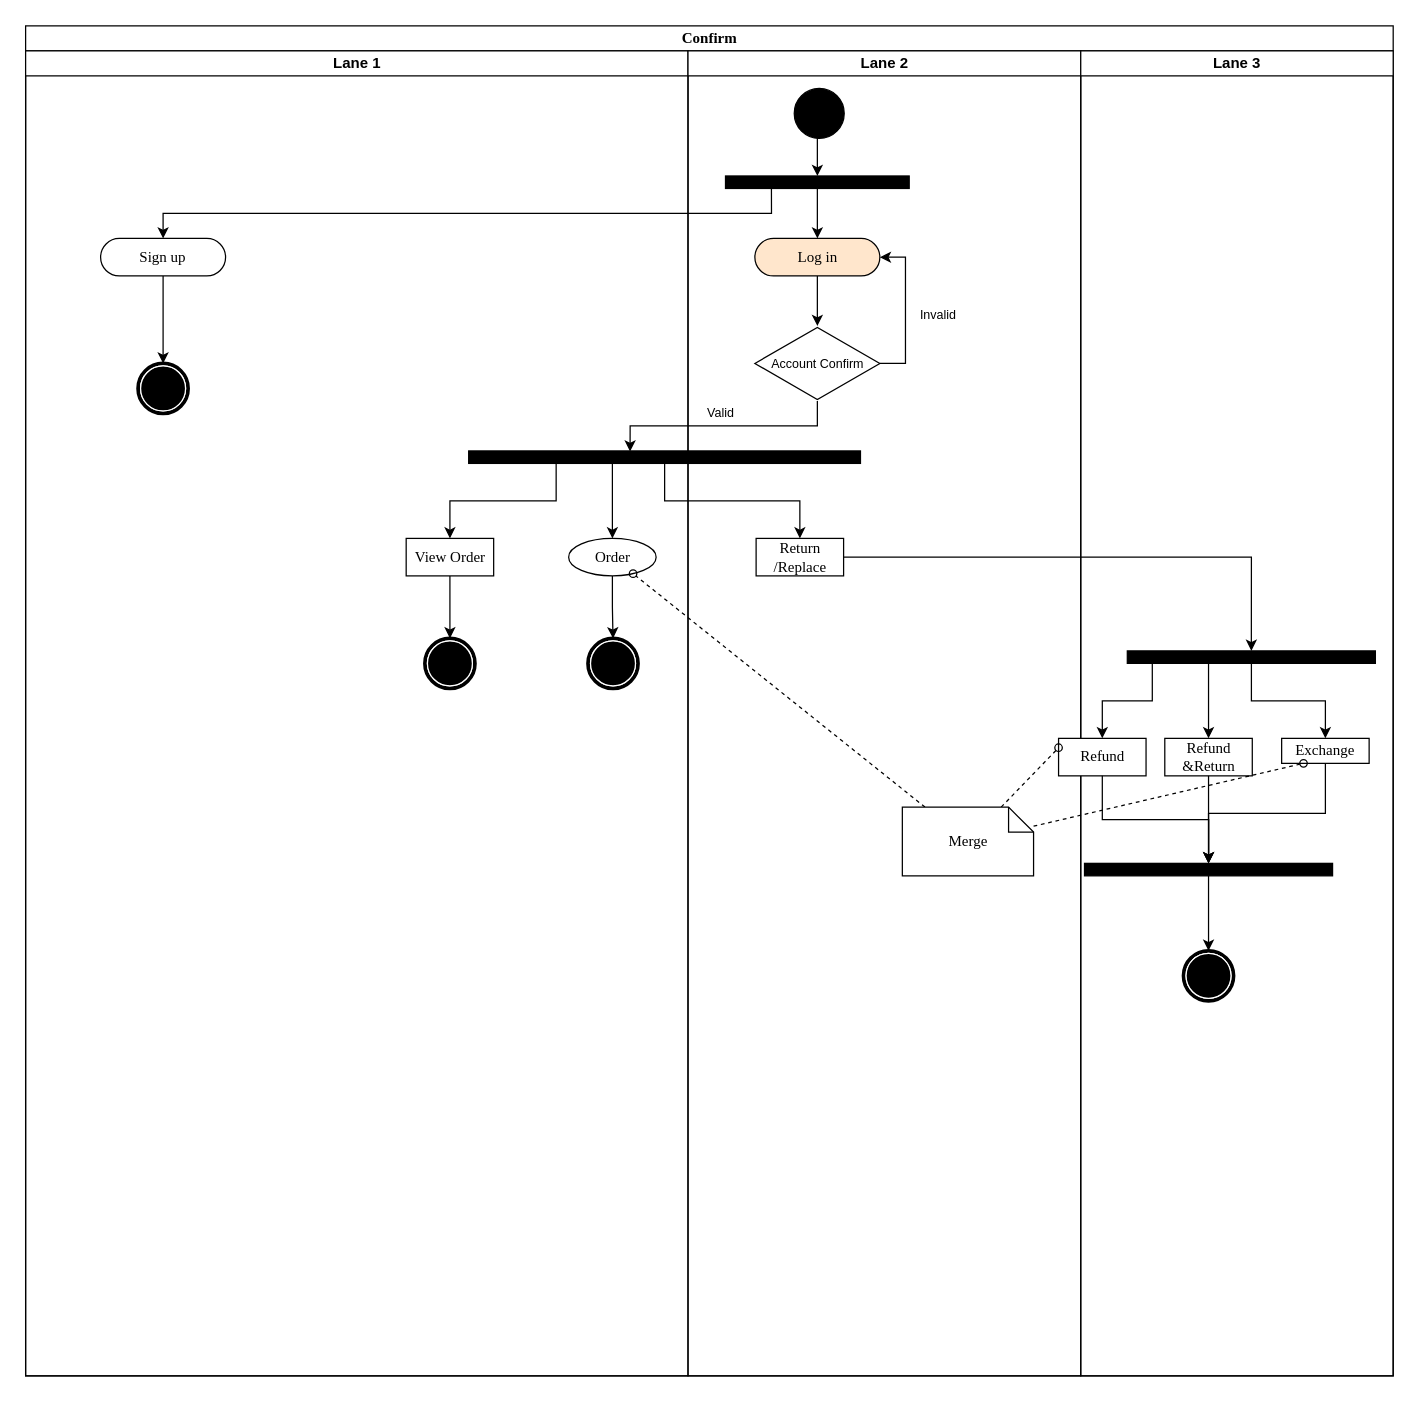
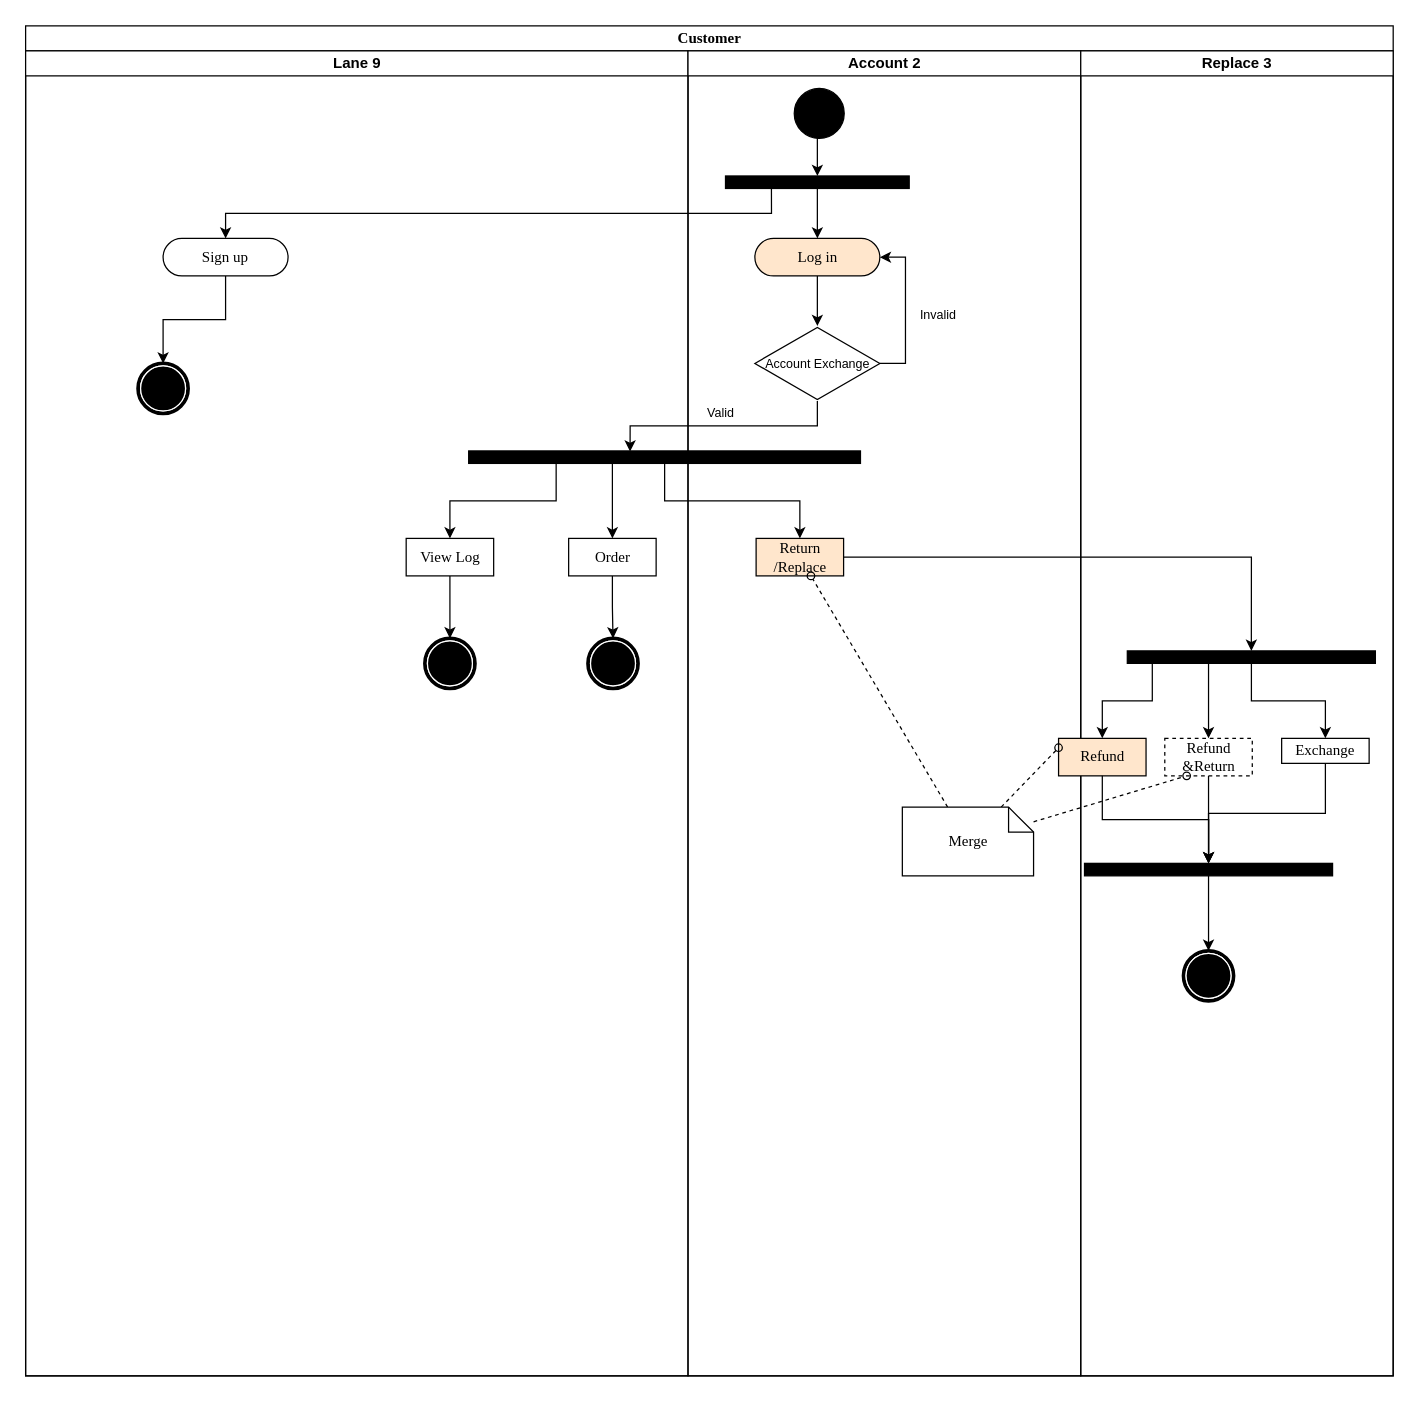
node "Confirm": label "Confirm" -> "Customer"
node "Lane 1": label "Lane 1" -> "Lane 9"
node "Lane 2": label "Lane 2" -> "Account 2"
node "Lane 3": label "Lane 3" -> "Replace 3"
node "Sign up": moved (163, 257) -> (226, 257)
node "Account Confirm": label "Account Confirm" -> "Account Exchange"
node "View Order": label "View Order" -> "View Log"
node "Order": shape ellipse -> rectangle
node "Return /Replace": fillcolor #ffffff -> #ffe6cc
edge "Merge" -> "Order": now "Merge" -> "Refund &Return"
node "Refund": fillcolor #ffffff -> #ffe6cc
node "Refund &Return": style solid -> dashed
edge "Merge" -> "Exchange": now "Merge" -> "Return /Replace"
